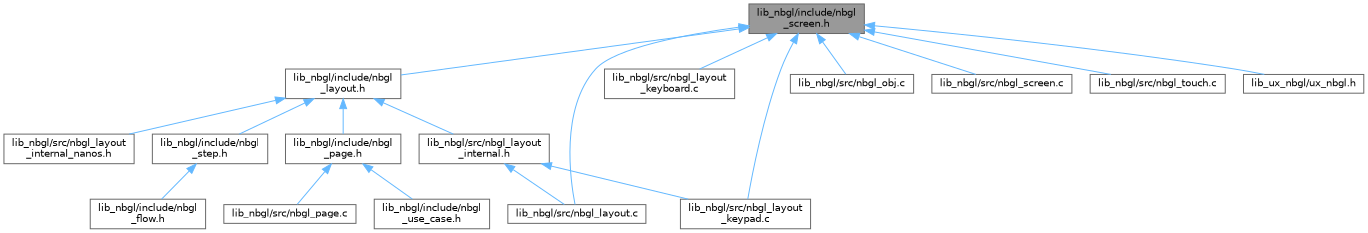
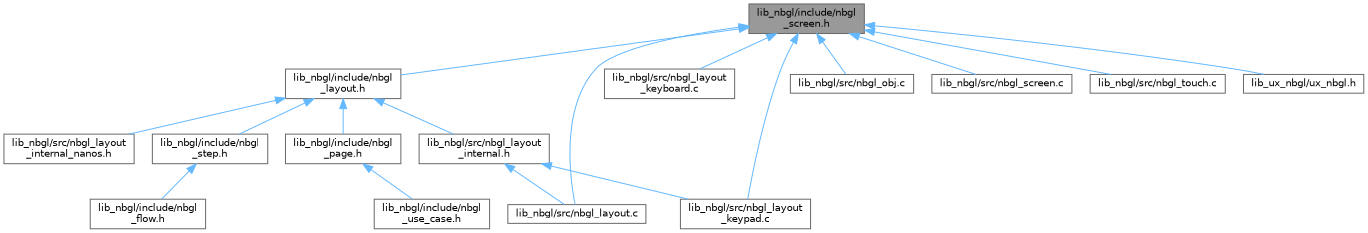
node "lib_nbgl/src/nbgl_page.c": removed
